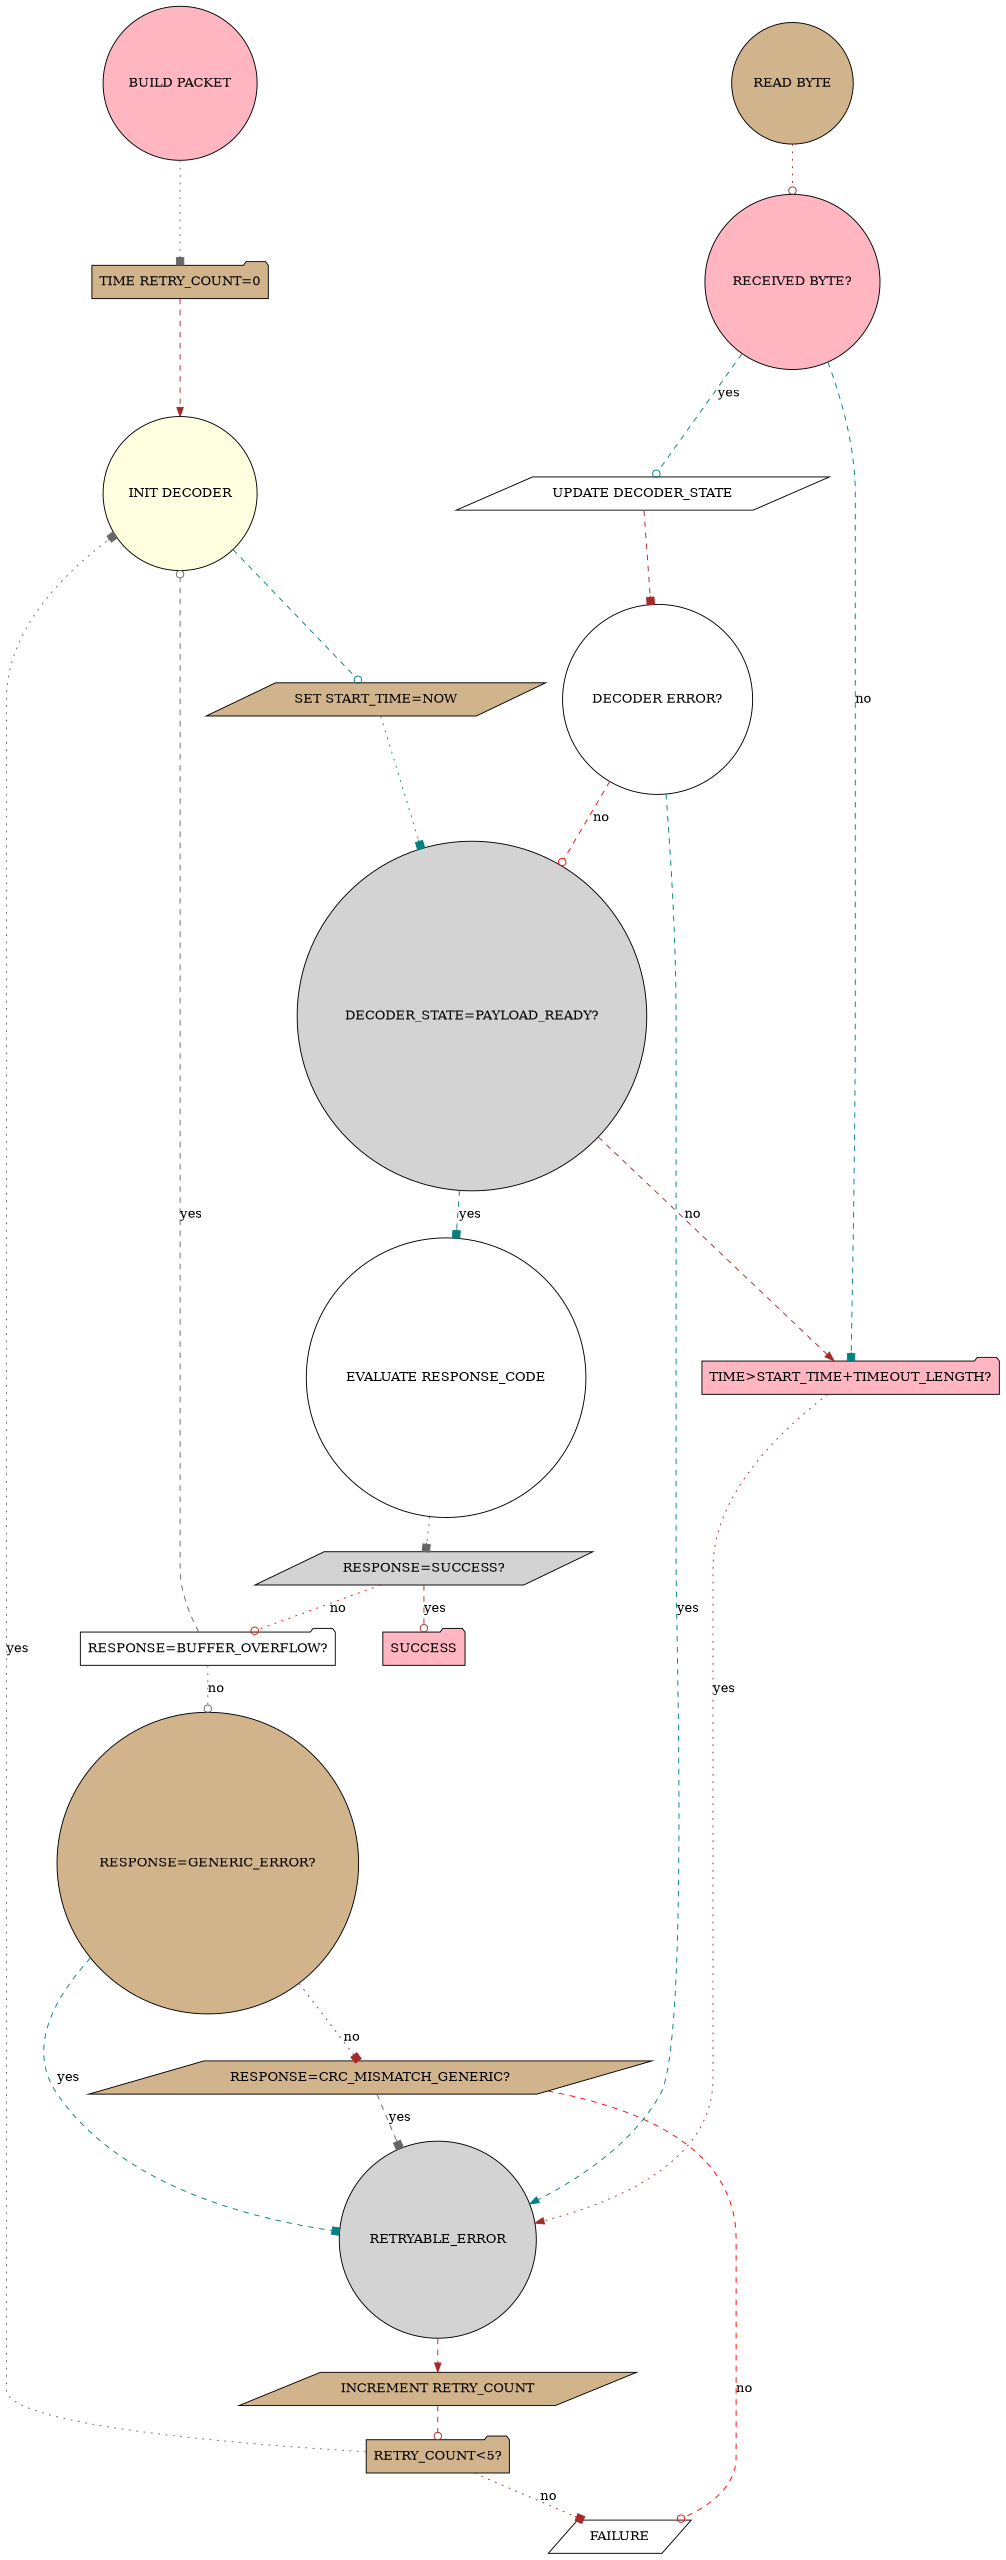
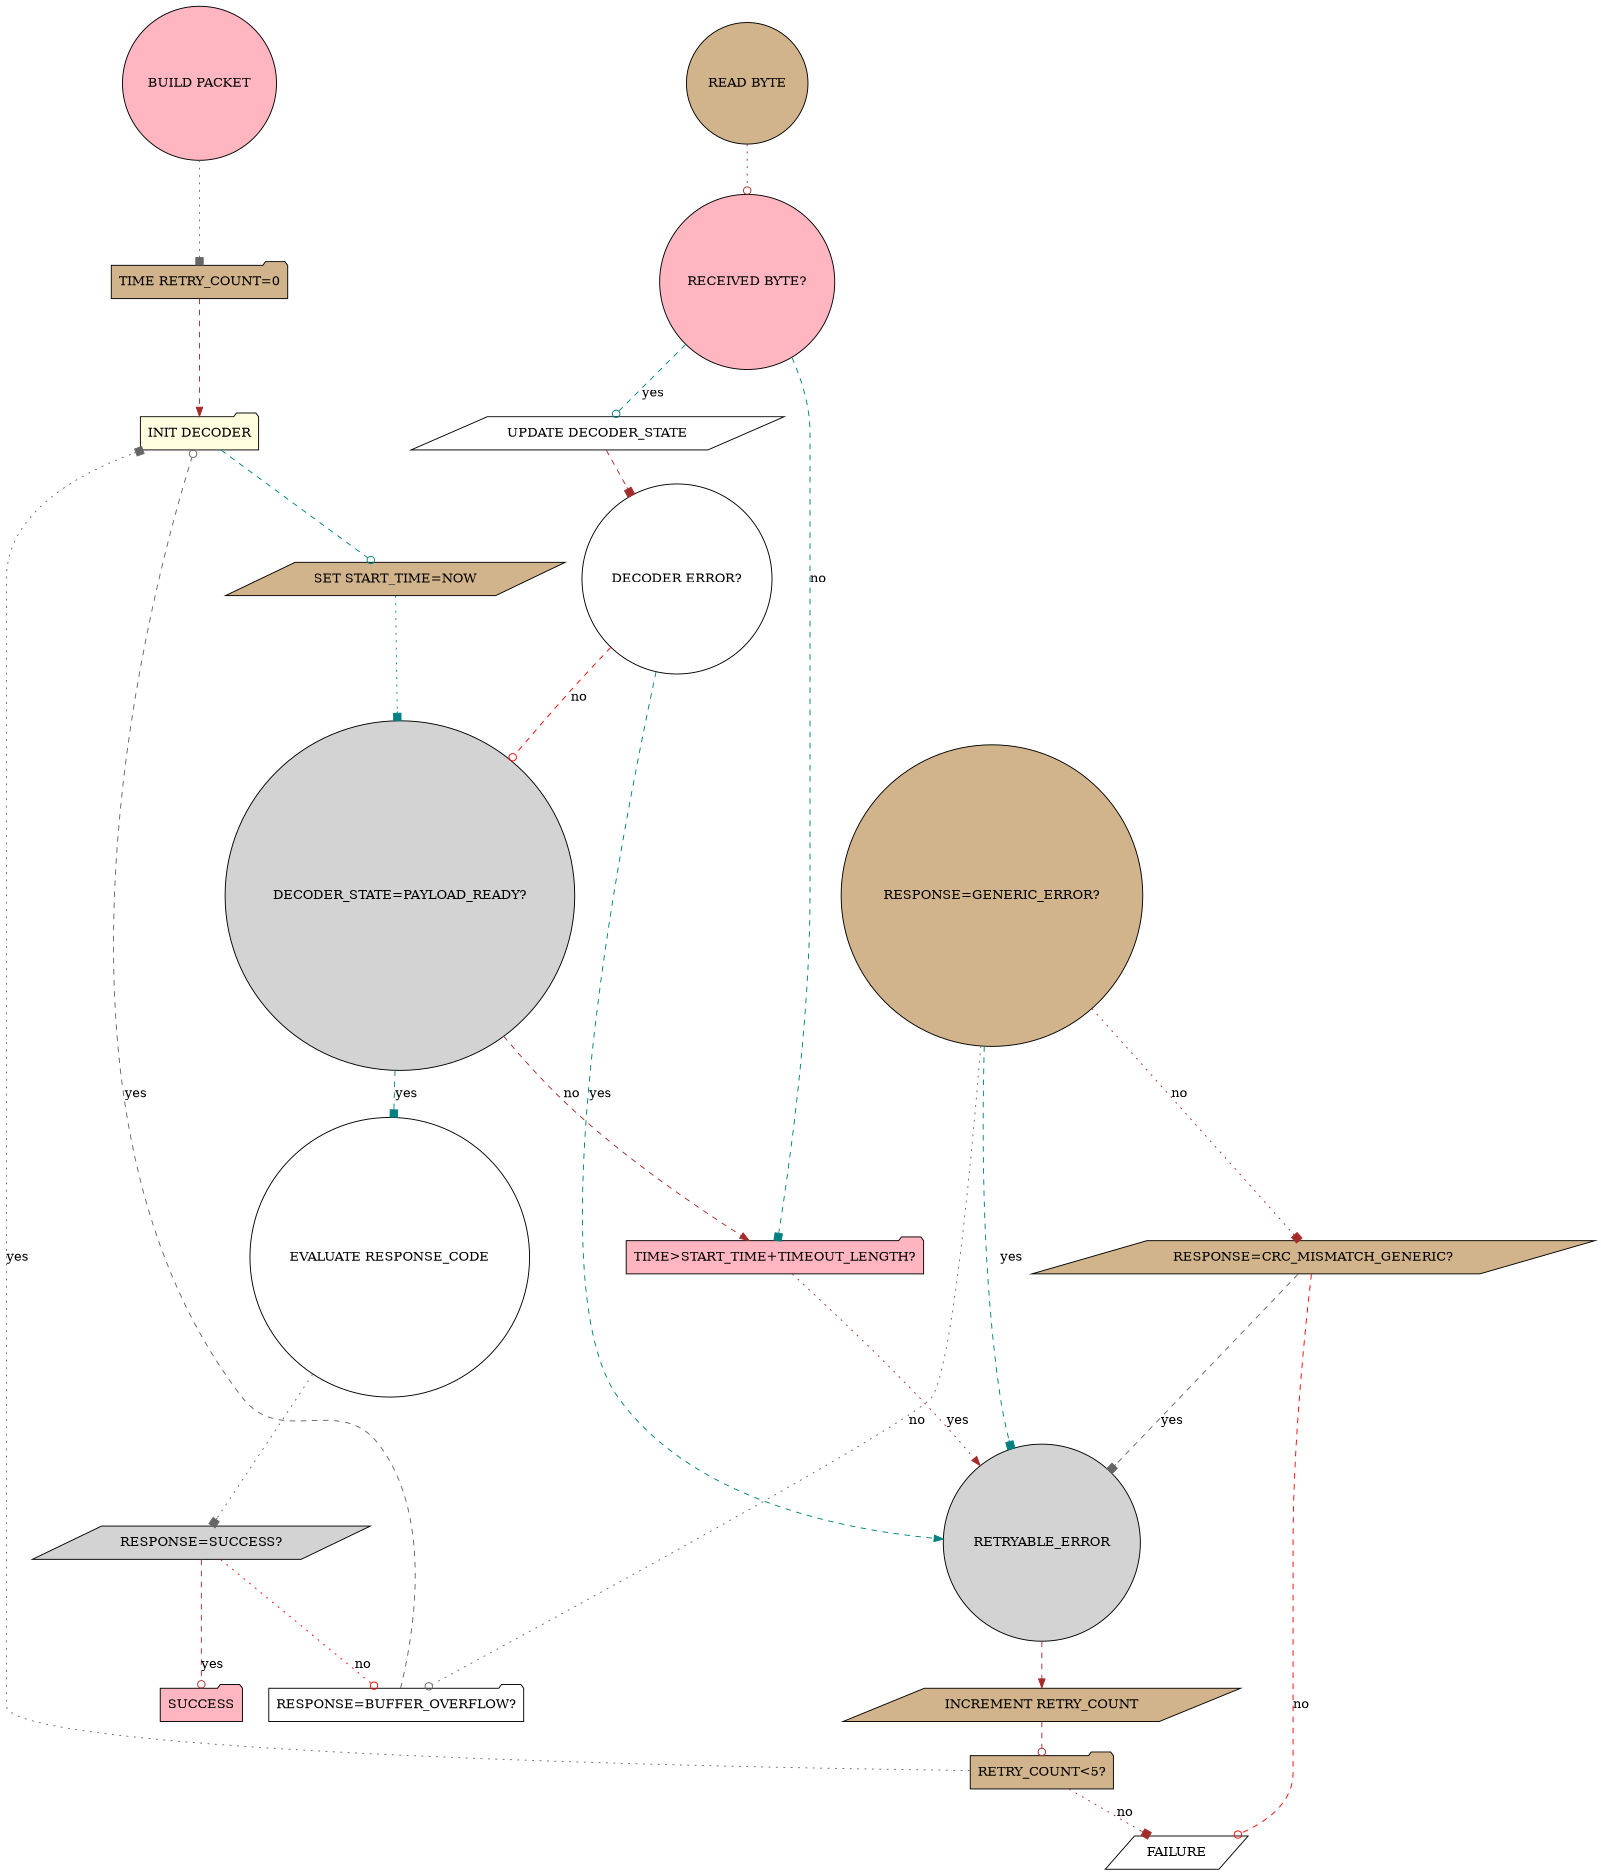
node "INIT DECODER": shape circle -> folder
edge "RESPONSE=BUFFER_OVERFLOW?" -> "RESPONSE=GENERIC_ERROR?": reversed
